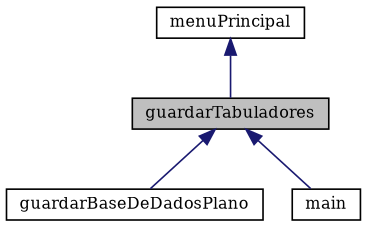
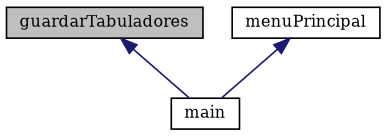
edge "guardarTabuladores" -> "menuPrincipal": now "main" -> "menuPrincipal"
node "guardarBaseDeDadosPlano": removed
